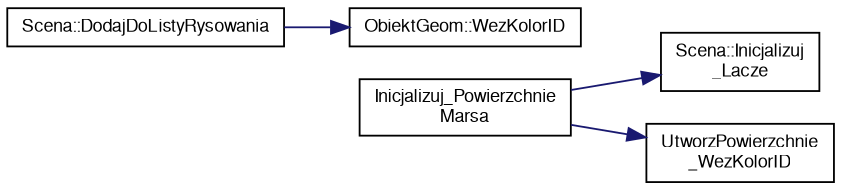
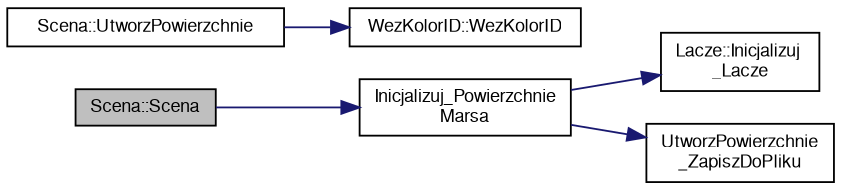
node "Scena::DodajDoListyRysowania": label "Scena::DodajDoListyRysowania" -> "Scena::UtworzPowierzchnie"
node "ObiektGeom::WezKolorID": label "ObiektGeom::WezKolorID" -> "WezKolorID::WezKolorID"
node "Scena::Inicjalizuj _Lacze": label "Scena::Inicjalizuj _Lacze" -> "Lacze::Inicjalizuj _Lacze"
node "Scena::Scena": added
node "UtworzPowierzchnie _WezKolorID": label "UtworzPowierzchnie _WezKolorID" -> "UtworzPowierzchnie _ZapiszDoPliku"
